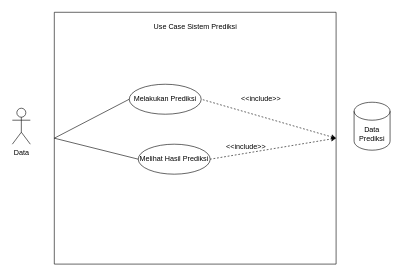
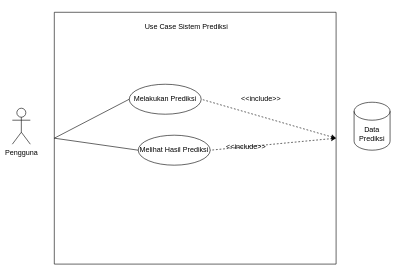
node "Use Case Sistem Prediksi": moved (195, 27) -> (186, 27)
node "Data": label "Data" -> "Pengguna"
node "Melihat Hasil Prediksi": moved (174, 159) -> (174, 150)
